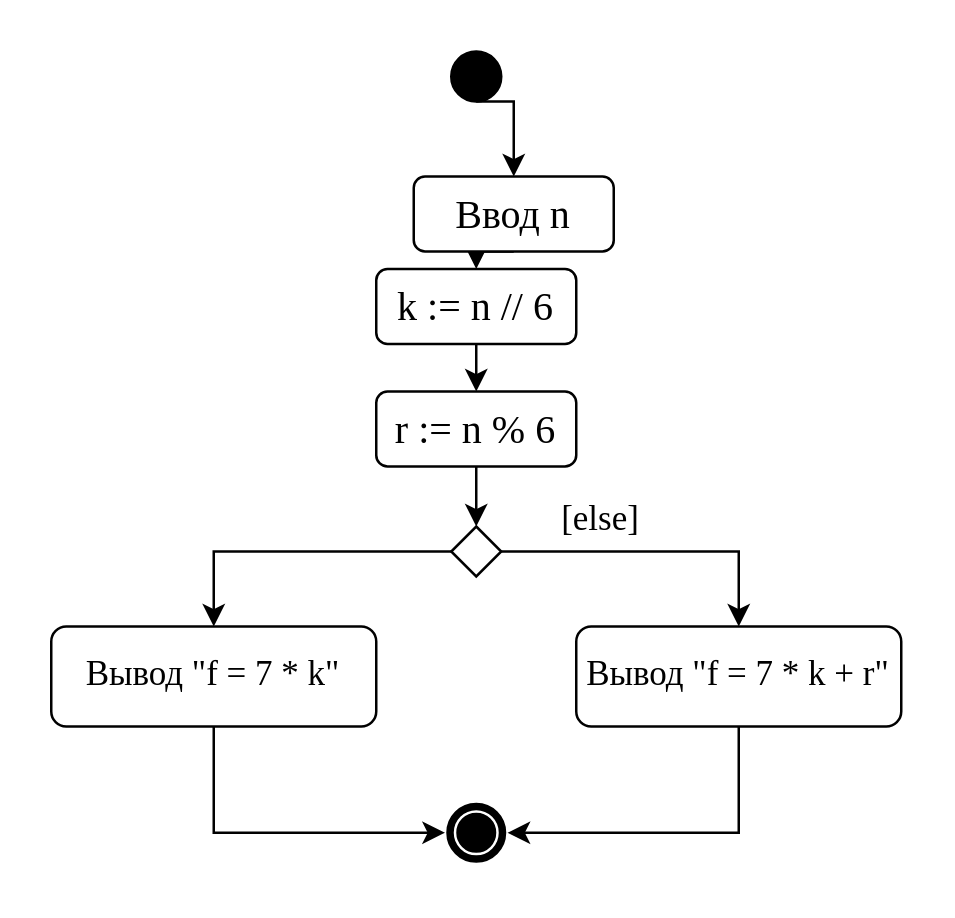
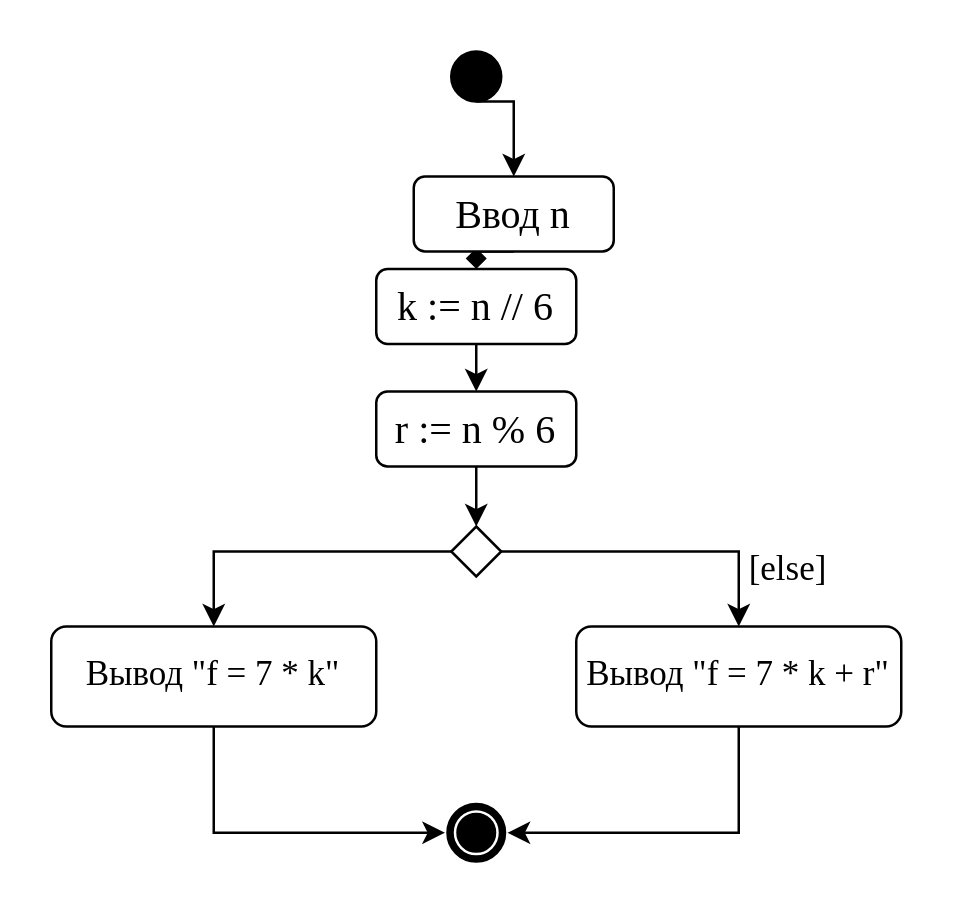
edge "Ввод n" -> "k := n // 6": arrowhead classic -> diamond
node "[else]": moved (601, 521) -> (789, 571)
